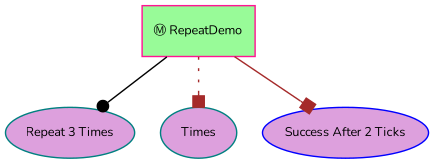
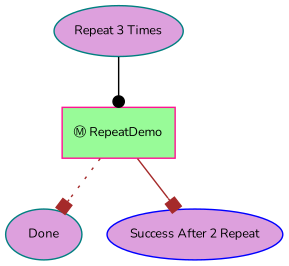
edge "Ⓜ RepeatDemo" -> "Repeat 3 Times": reversed
node "Times": label "Times" -> "Done"
node "Success After 2 Ticks": label "Success After 2 Ticks" -> "Success After 2 Repeat"
